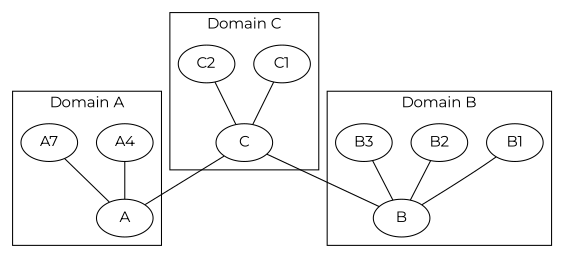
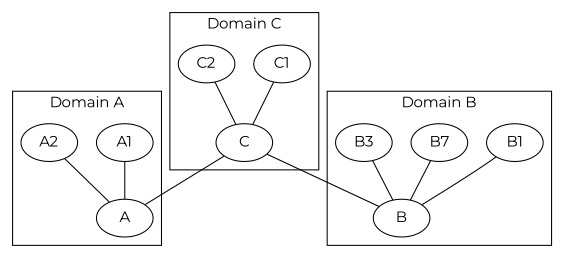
node "A7": label "A7" -> "A2"
node "A4": label "A4" -> "A1"
node "B2": label "B2" -> "B7"
